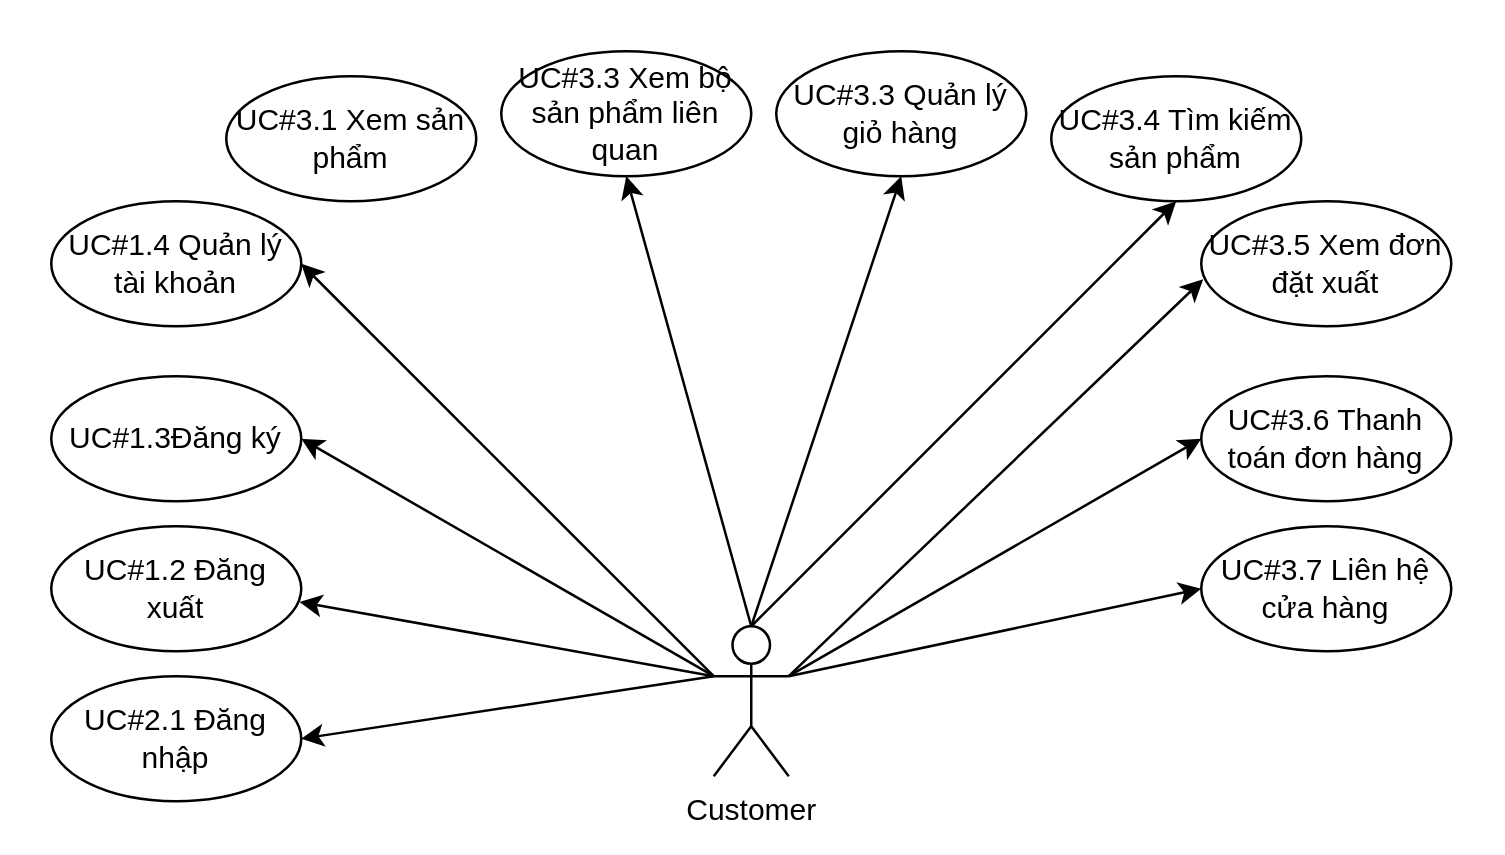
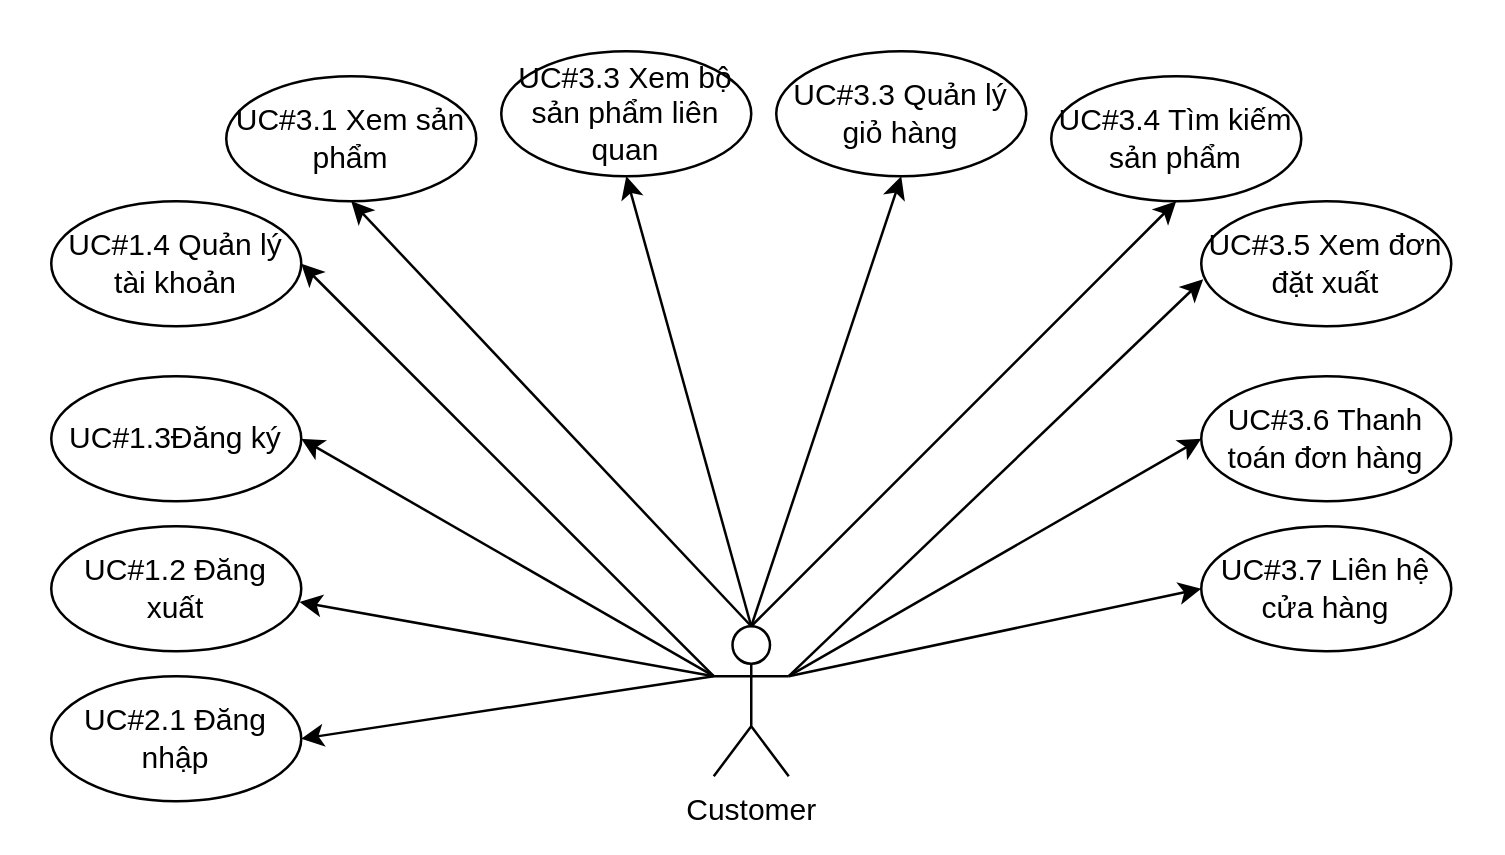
edge "Customer" -> "UC#3.1 Xem sản phẩm": added
